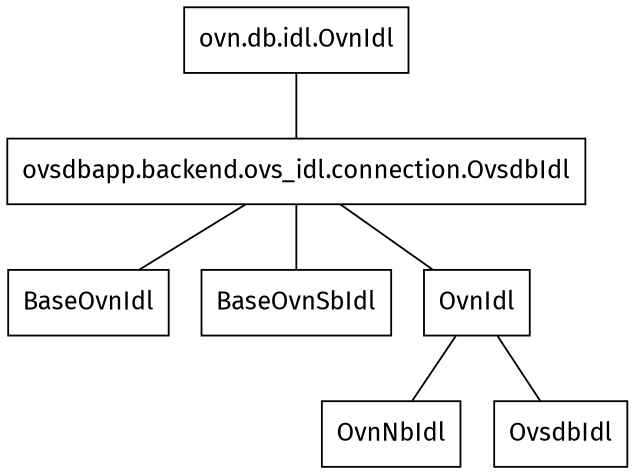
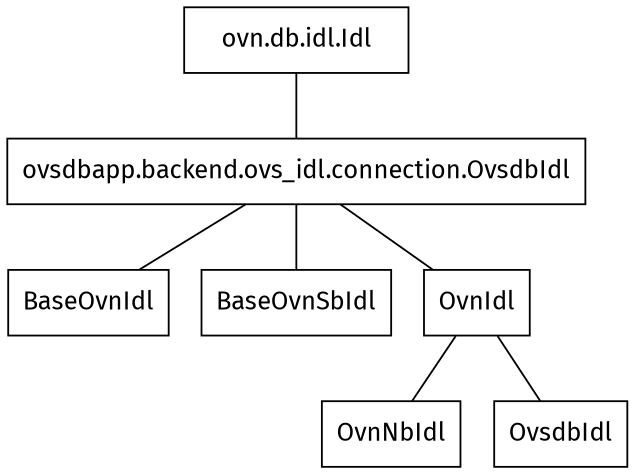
node "ovn.db.idl.OvnIdl": label "ovn.db.idl.OvnIdl" -> "ovn.db.idl.Idl"
